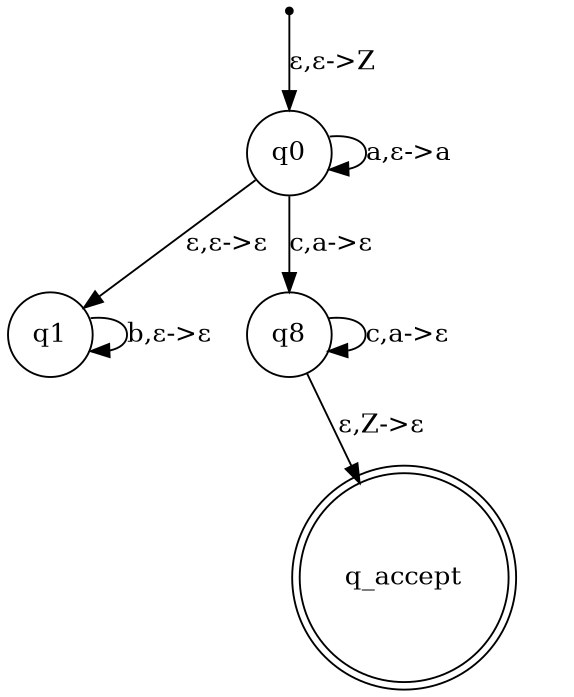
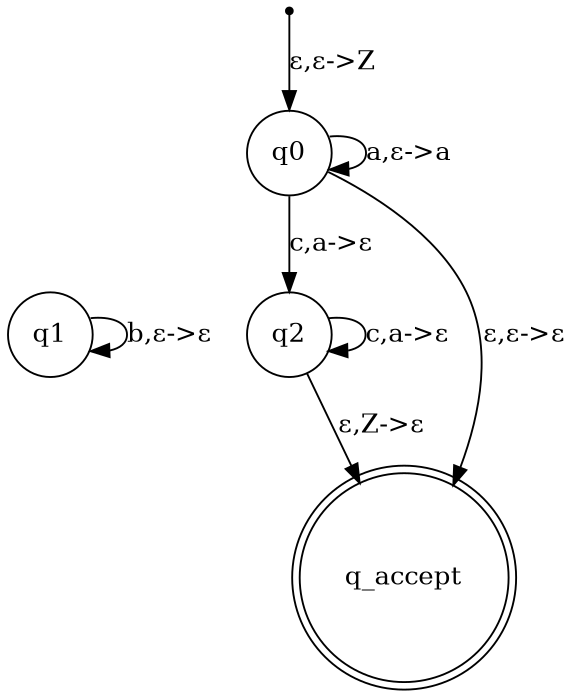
edge "q0" -> "q1": now "q0" -> "q_accept"
node "q8": label "q8" -> "q2"
